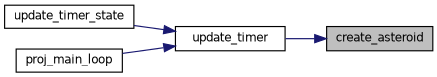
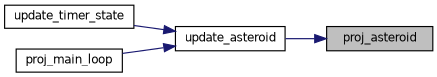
node "update_timer": label "update_timer" -> "update_asteroid"
node "create_asteroid": label "create_asteroid" -> "proj_asteroid"
